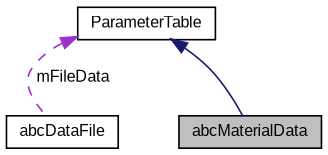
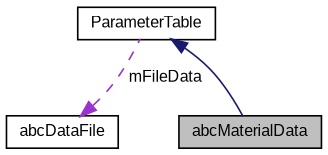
edge "abcDataFile" -> "ParameterTable": reversed
